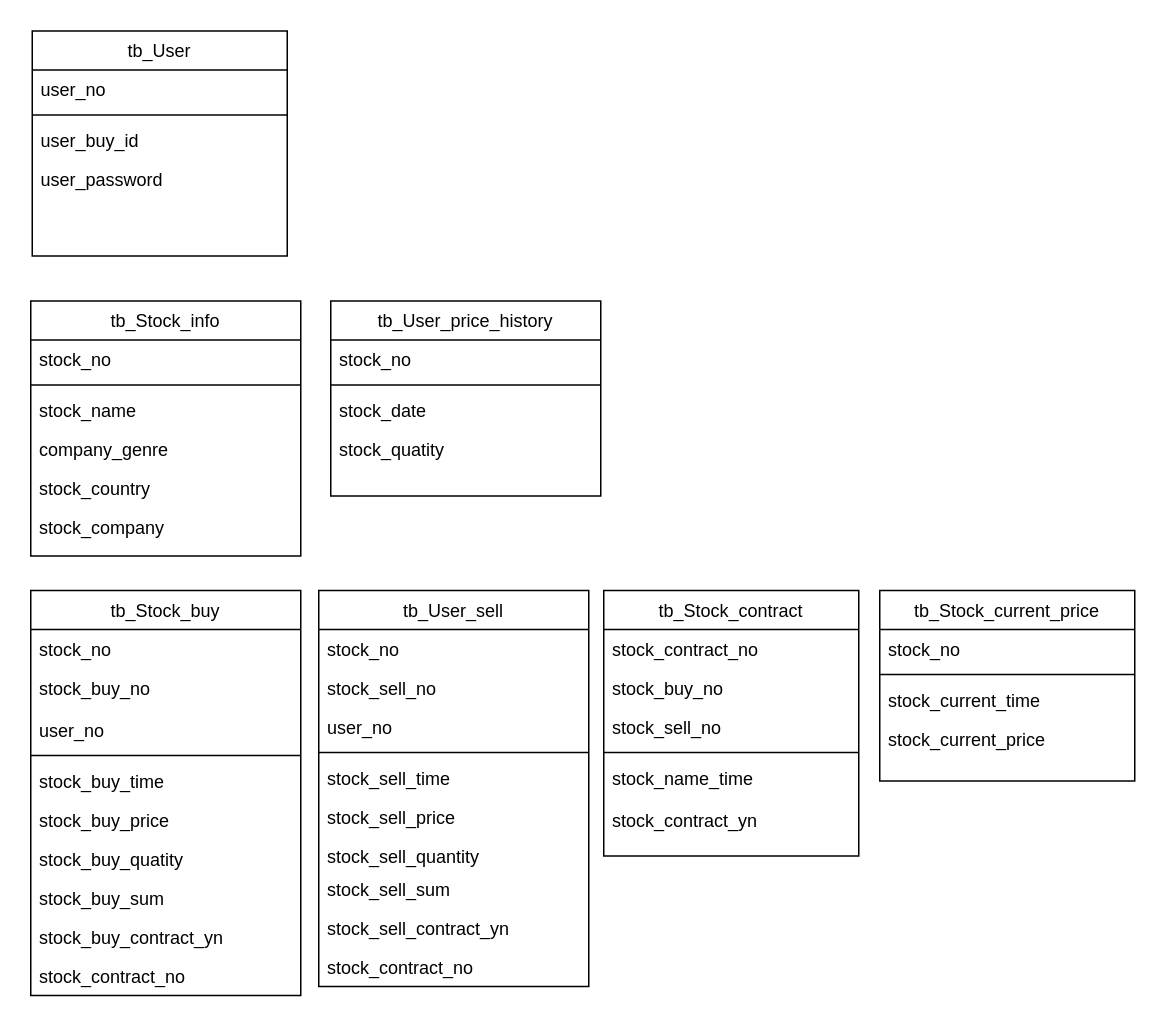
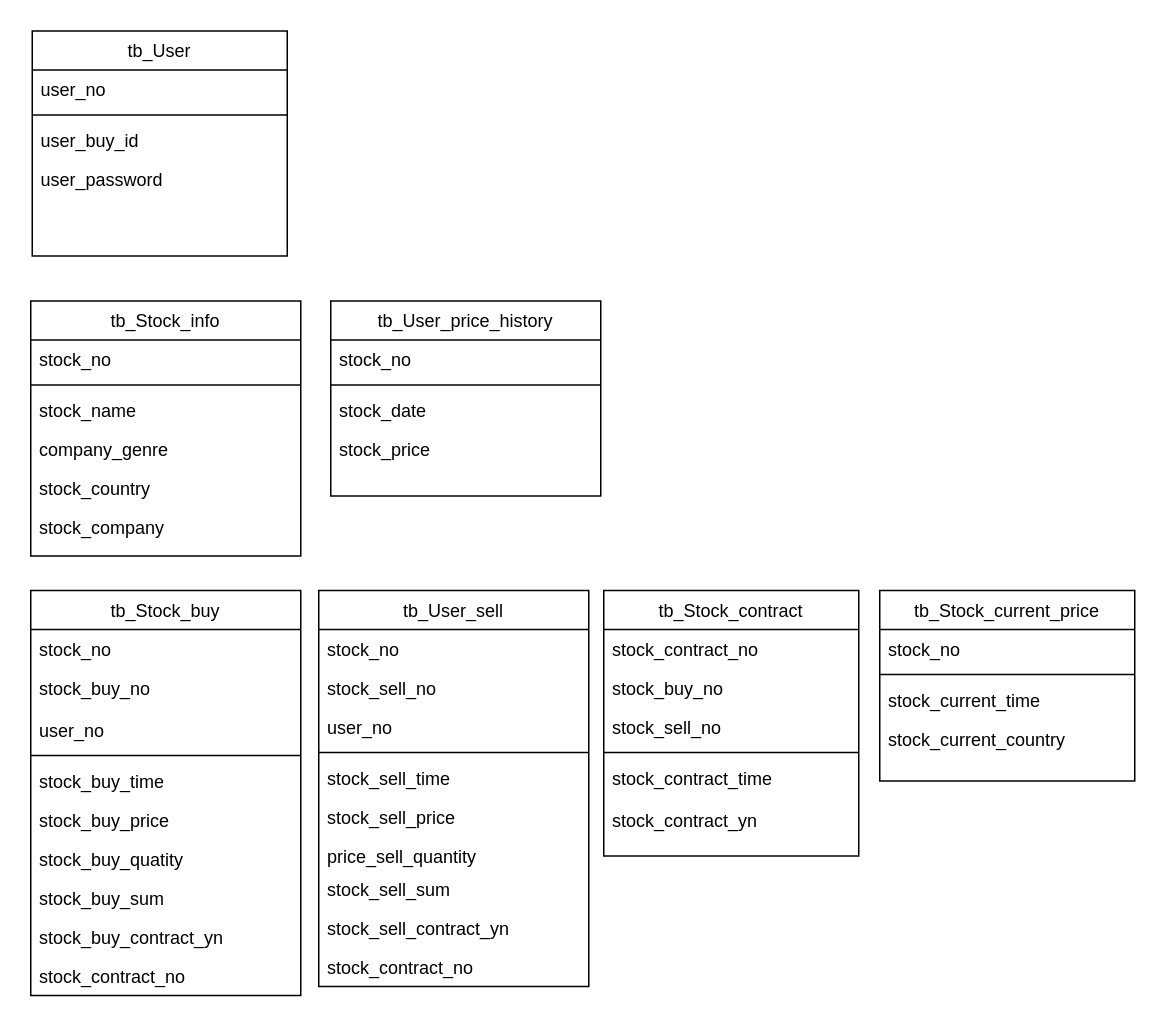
node "stock_quatity": label "stock_quatity" -> "stock_price"
node "stock_current_price": label "stock_current_price" -> "stock_current_country"
node "stock_name_time": label "stock_name_time" -> "stock_contract_time"
node "stock_sell_quantity": label "stock_sell_quantity" -> "price_sell_quantity"
